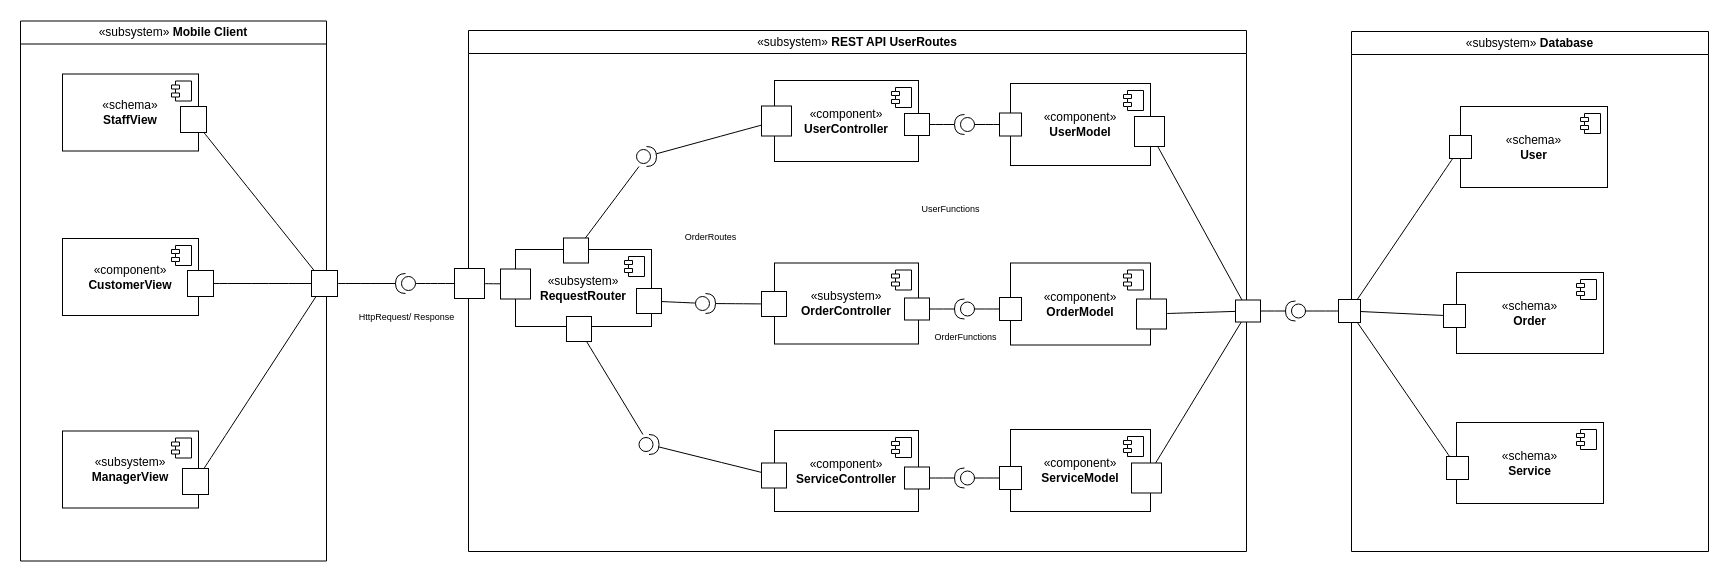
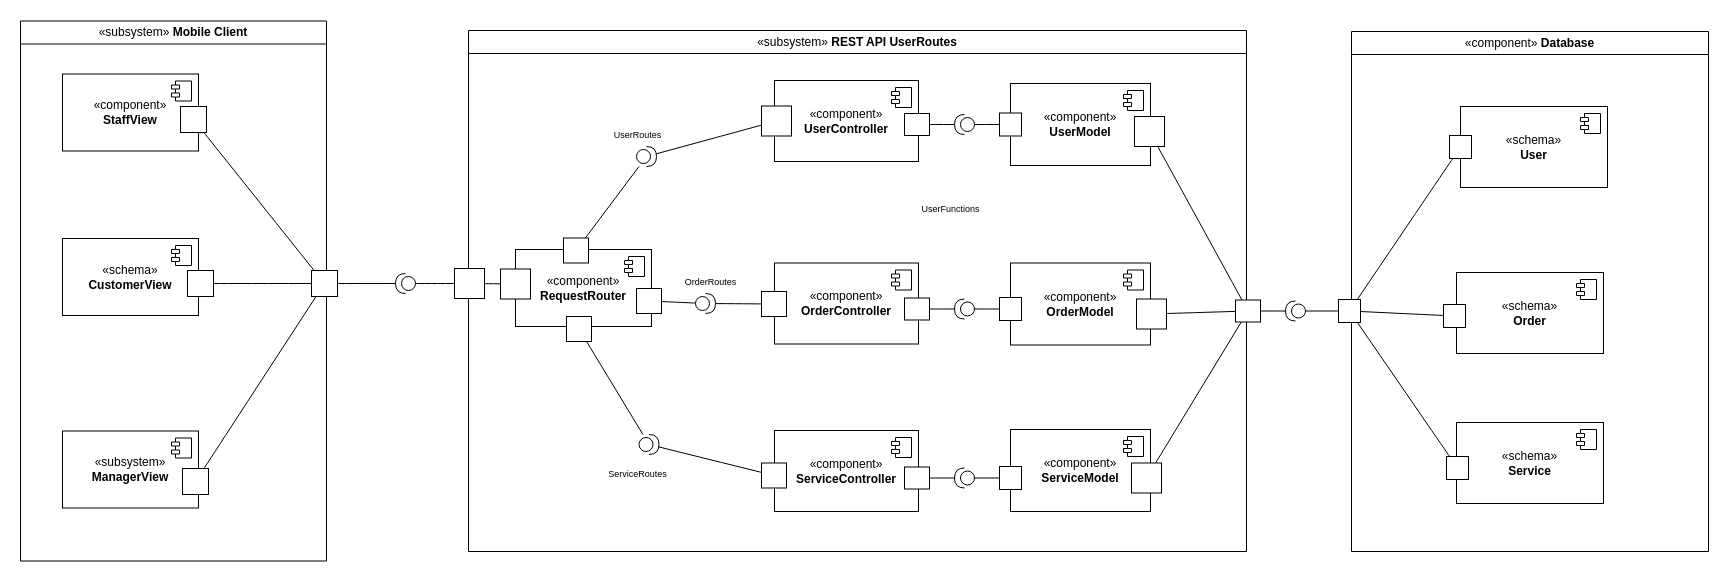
node "«subsystem» Database": label "«subsystem» Database" -> "«component» Database"
node "«schema» StaffView": label "«schema» StaffView" -> "«component» StaffView"
node "UserRoutes": added
node "OrderRoutes": moved (711, 238) -> (711, 283)
node "«component» CustomerView": label "«component» CustomerView" -> "«schema» CustomerView"
node "«subsystem» RequestRouter": label "«subsystem» RequestRouter" -> "«component» RequestRouter"
node "«subsystem» OrderController": label "«subsystem» OrderController" -> "«component» OrderController"
node "HttpRequest/ Response": removed
node "OrderFunctions": removed
node "ServiceRoutes": added
